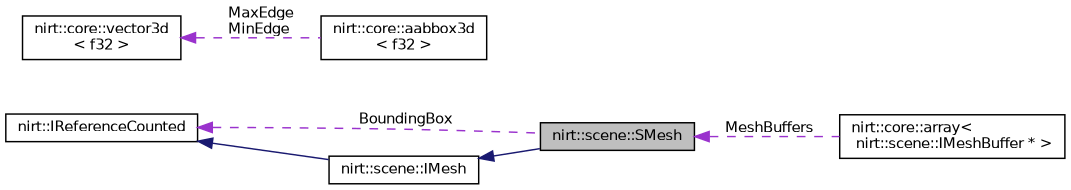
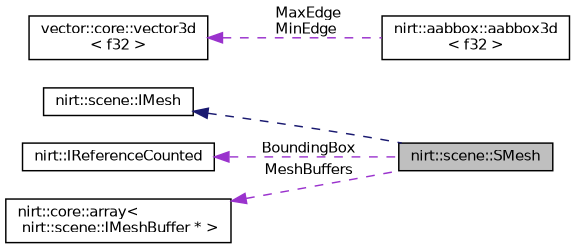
node "nirt::core::vector3d < f32 >": label "nirt::core::vector3d < f32 >" -> "vector::core::vector3d < f32 >"
node "nirt::core::aabbox3d < f32 >": label "nirt::core::aabbox3d < f32 >" -> "nirt::aabbox::aabbox3d < f32 >"
edge "nirt::core::array< nirt::scene::IMeshBuffer * >" -> "nirt::scene::SMesh": reversed
edge "nirt::scene::IMesh" -> "nirt::IReferenceCounted": removed
edge "nirt::scene::SMesh" -> "nirt::scene::IMesh": style solid -> dashed
